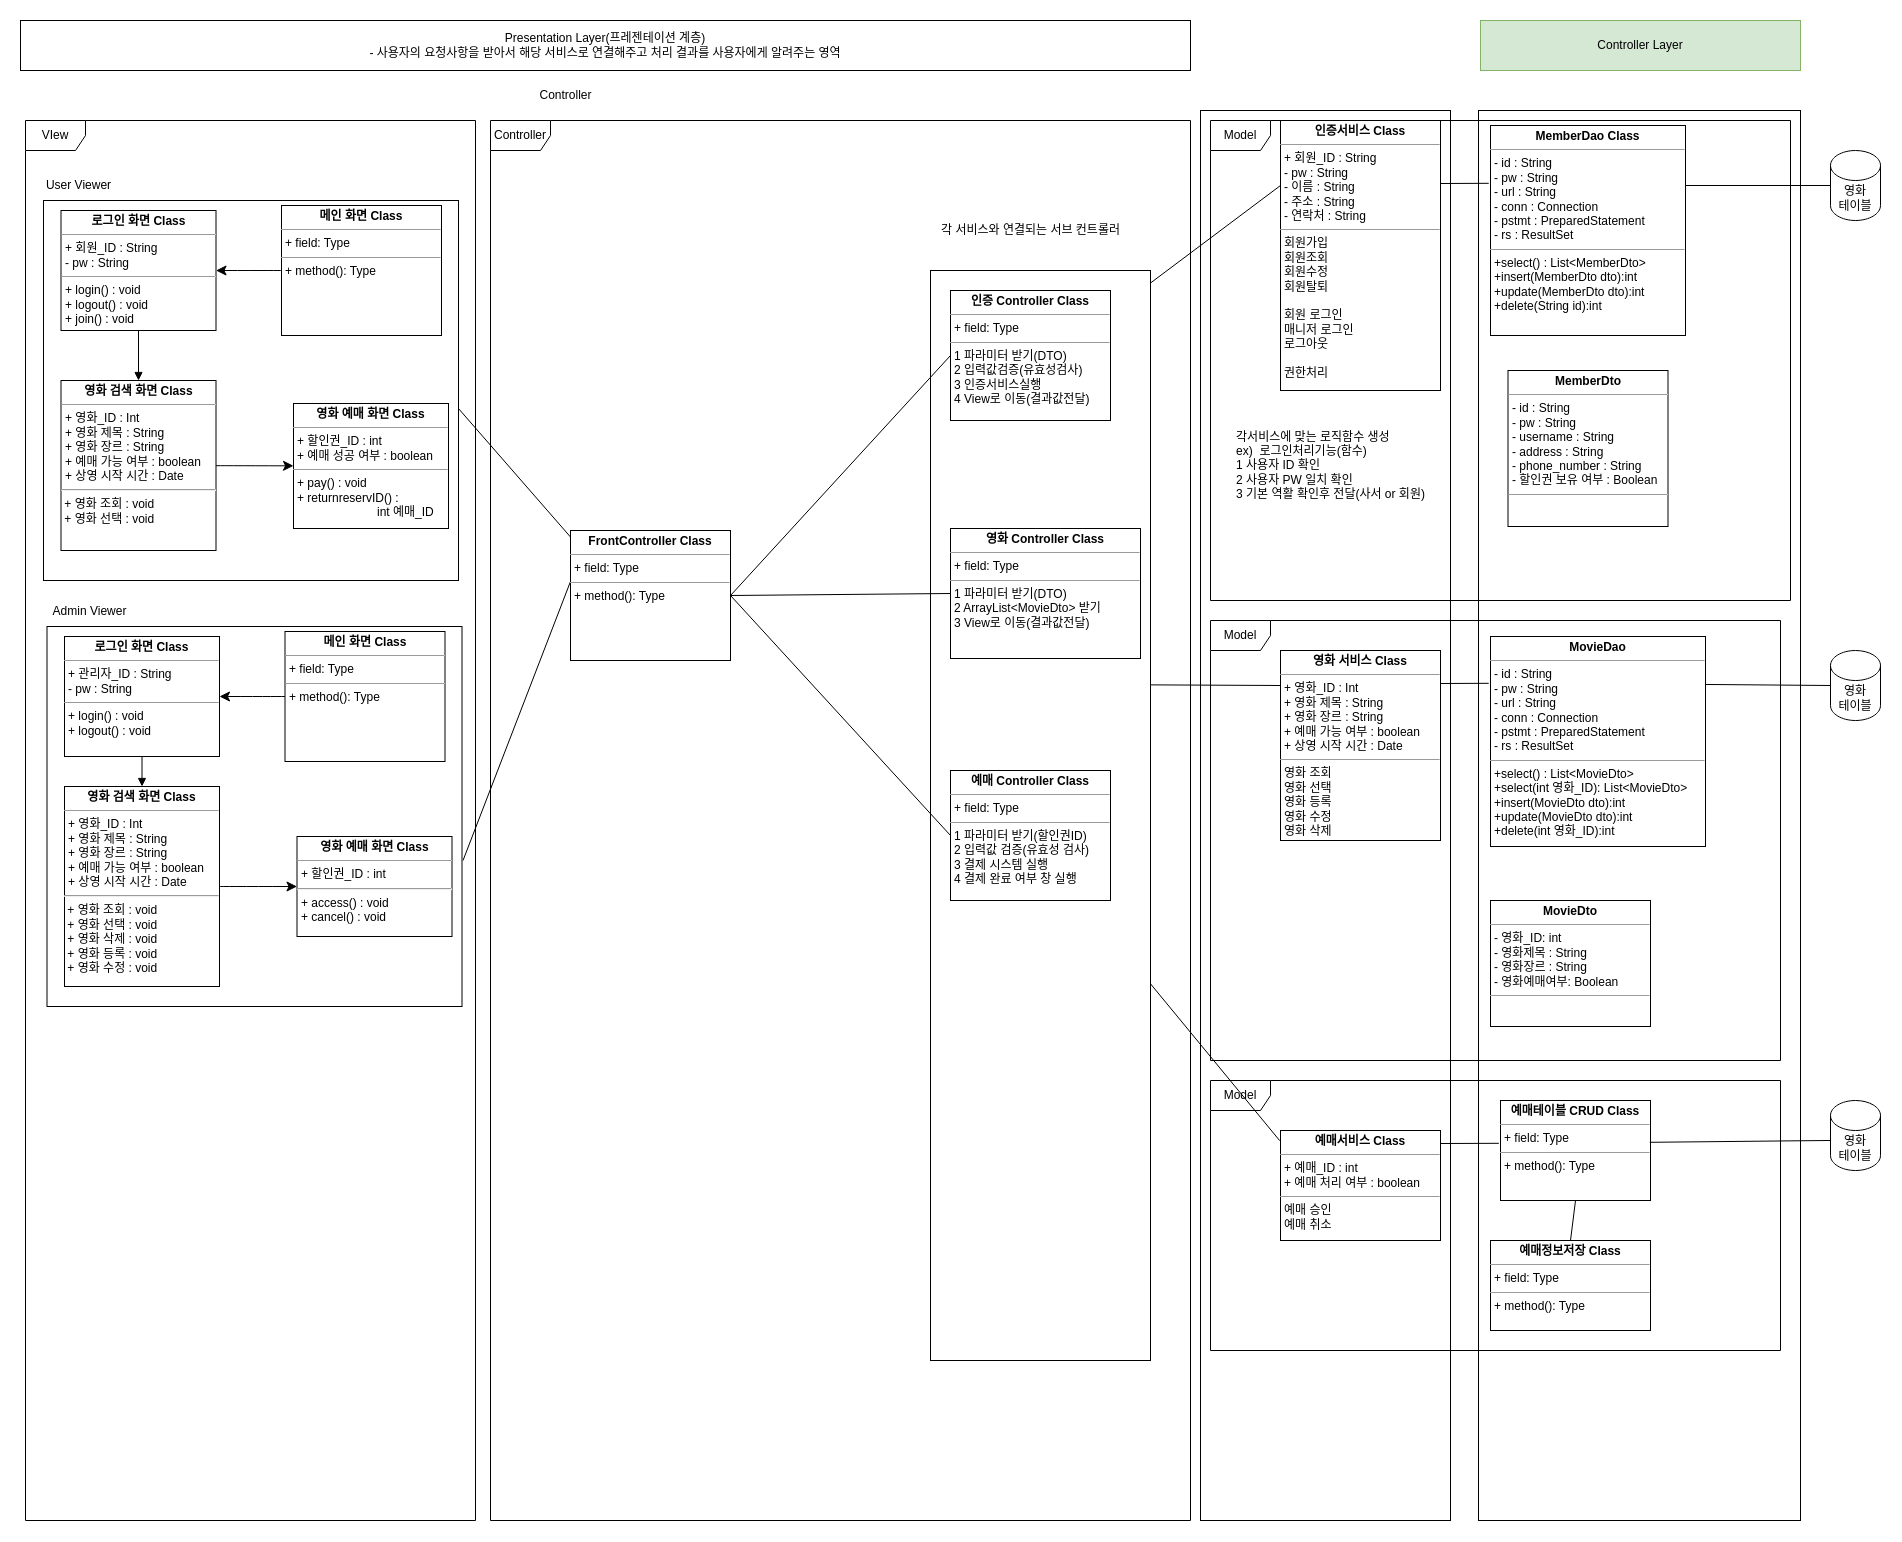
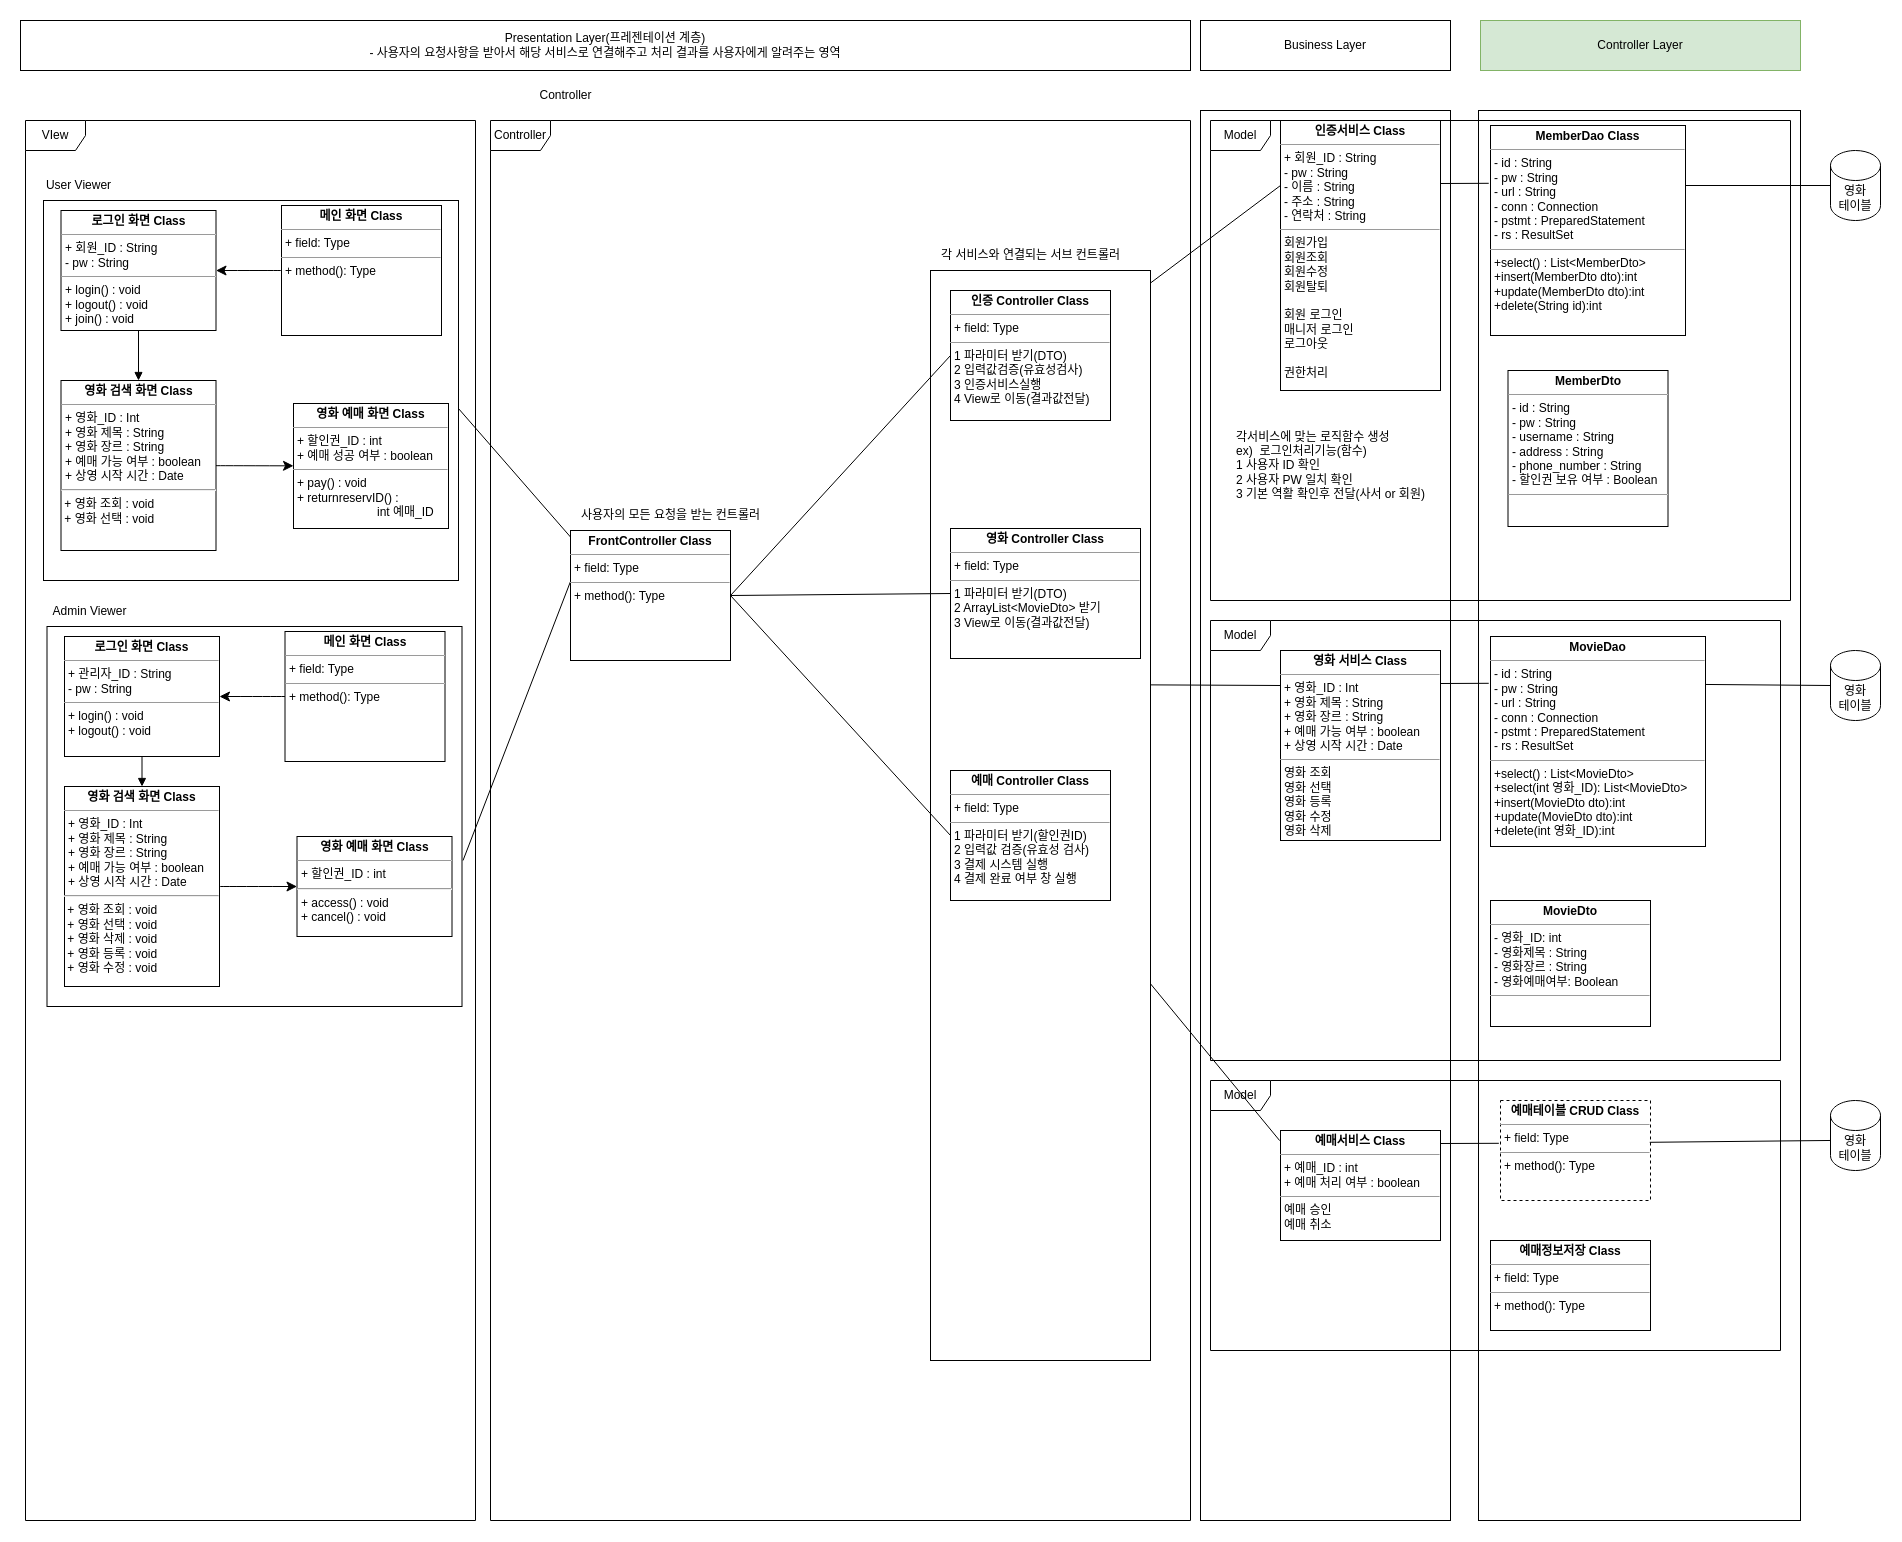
node "Business Layer": added
node "각 서비스와 연결되는 서브 컨트롤러": moved (1031, 231) -> (1031, 256)
node "사용자의 모든 요청을 받는 컨트롤러": added
node "예매테이블 CRUD Class + field: Type + method(): Type": style solid -> dashed
edge "예매테이블 CRUD Class + field: Type + method(): Type" -- "예매정보저장 Class + field: Type + method(): Type": removed
